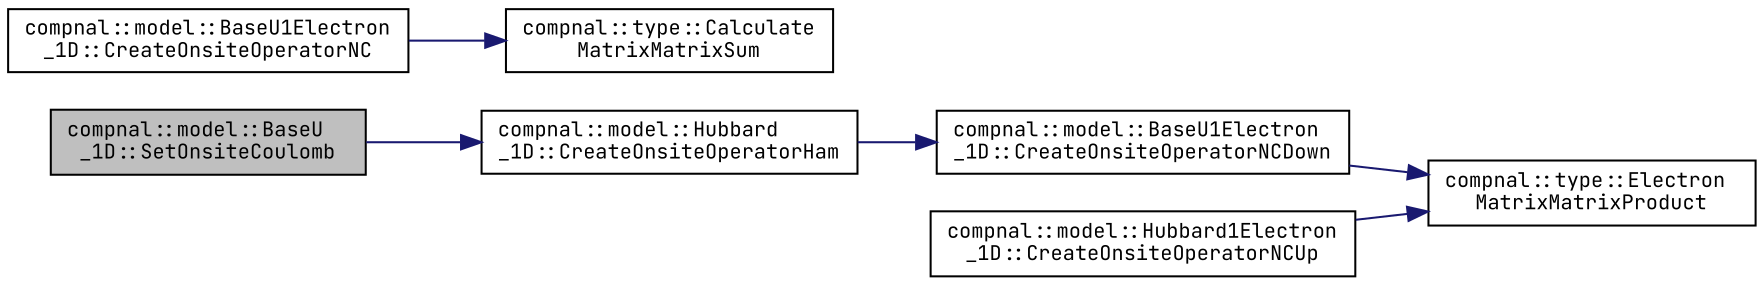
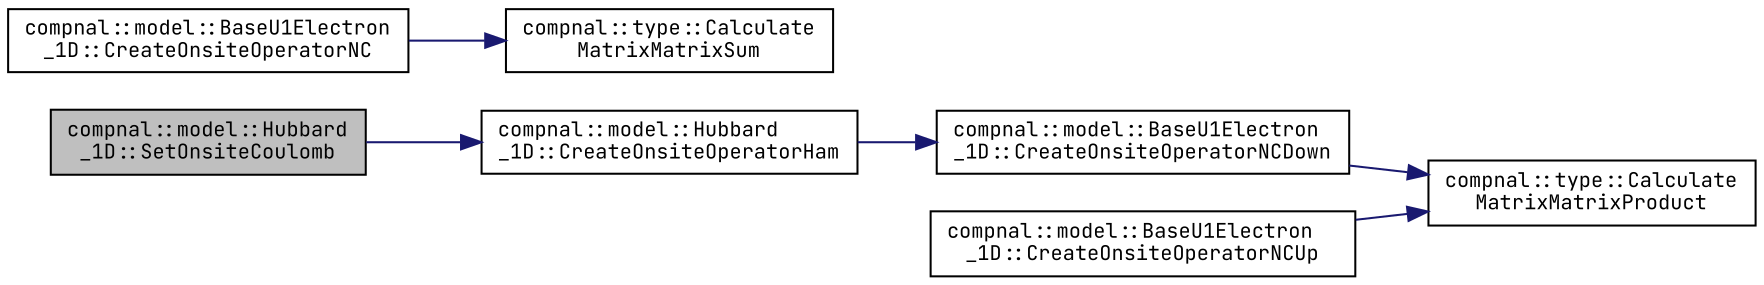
node "compnal::model::BaseU _1D::SetOnsiteCoulomb": label "compnal::model::BaseU _1D::SetOnsiteCoulomb" -> "compnal::model::Hubbard _1D::SetOnsiteCoulomb"
node "compnal::type::Electron MatrixMatrixProduct": label "compnal::type::Electron MatrixMatrixProduct" -> "compnal::type::Calculate MatrixMatrixProduct"
node "compnal::model::Hubbard1Electron _1D::CreateOnsiteOperatorNCUp": label "compnal::model::Hubbard1Electron _1D::CreateOnsiteOperatorNCUp" -> "compnal::model::BaseU1Electron _1D::CreateOnsiteOperatorNCUp"
